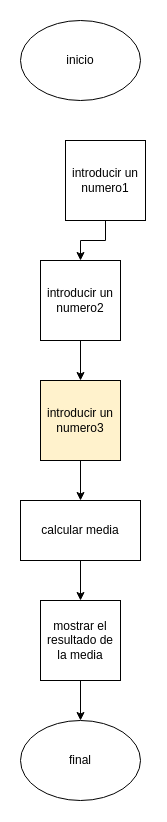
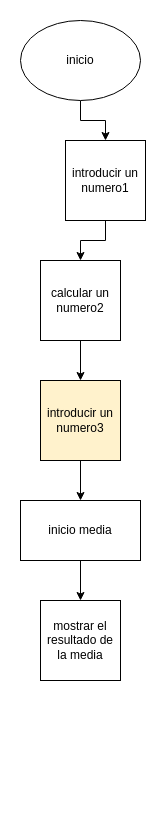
edge "inicio" -> "introducir un numero1": added
node "introducir un numero2": label "introducir un numero2" -> "calcular un numero2"
node "calcular media": label "calcular media" -> "inicio media"
edge "mostrar el resultado de la media" -> "final": removed
node "final": removed
